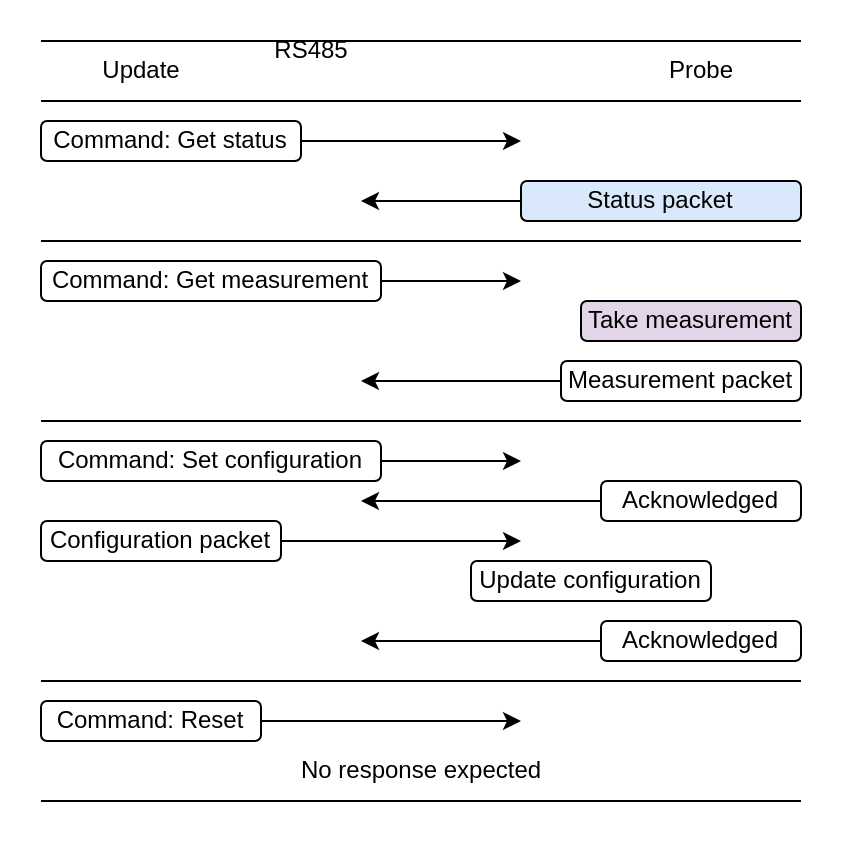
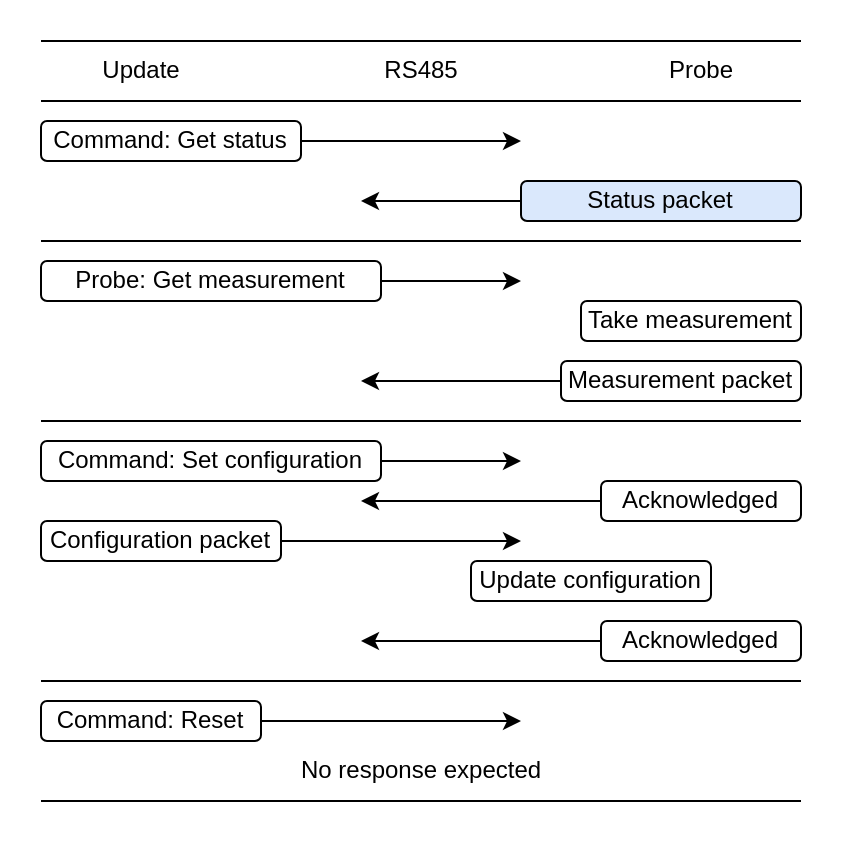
node "RS485": moved (311, 51) -> (421, 71)
node "Command: Get measurement": label "Command: Get measurement" -> "Probe: Get measurement"
node "Take measurement": fillcolor #e1d5e7 -> #ffffff
